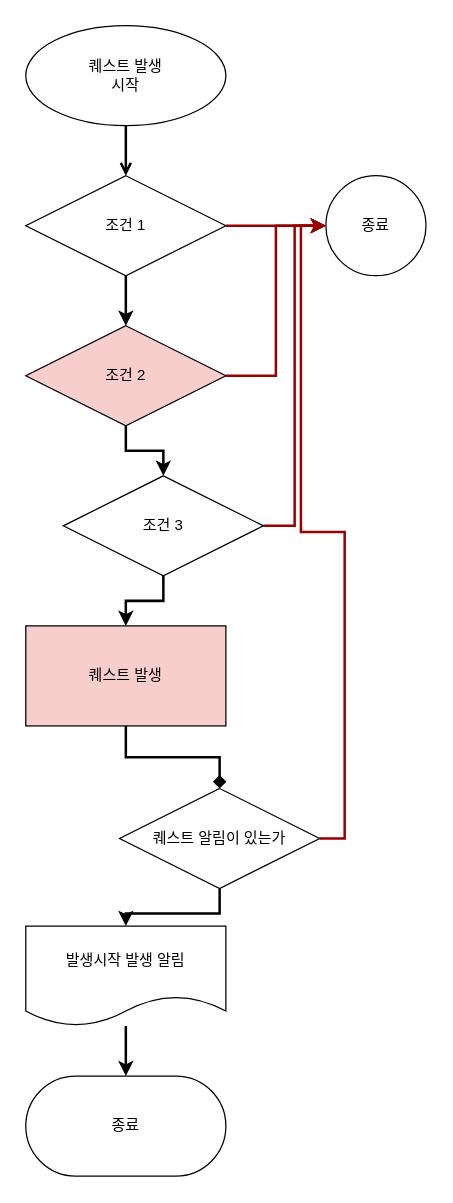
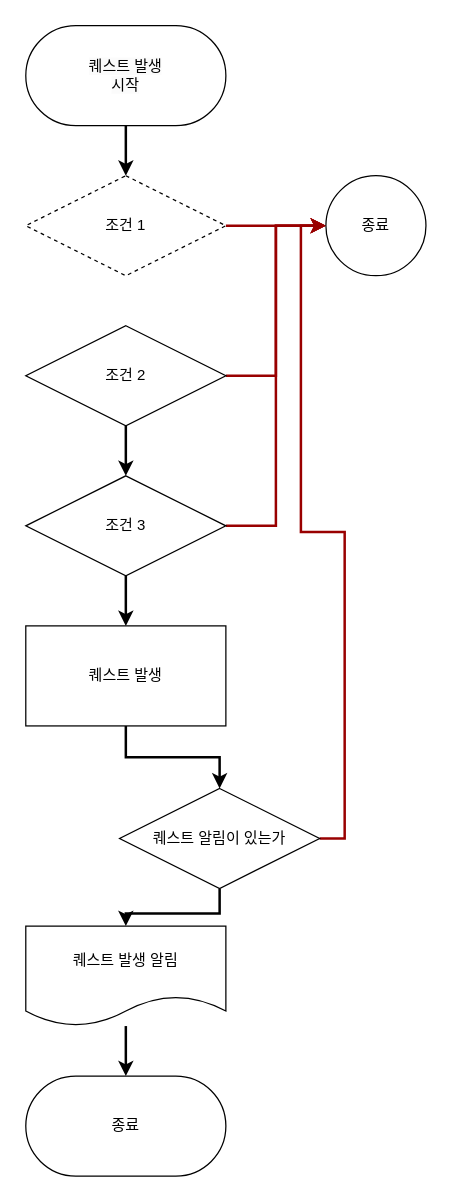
node "퀘스트 발생시작": shape ellipse -> rounded rectangle
edge "퀘스트 발생시작" -> "조건 1": arrowhead open -> classic
node "조건 1": style solid -> dashed
edge "조건 1" -> "조건 2": removed
node "조건 2": fillcolor #f8cecc -> #ffffff
node "조건 3": moved (163, 526) -> (126, 526)
node "퀘스트 발생": fillcolor #f8cecc -> #ffffff
edge "퀘스트 발생" -> "퀘스트 알림이 있는가": arrowhead diamond -> classic
node "발생시작 발생 알림": label "발생시작 발생 알림" -> "퀘스트 발생 알림"
